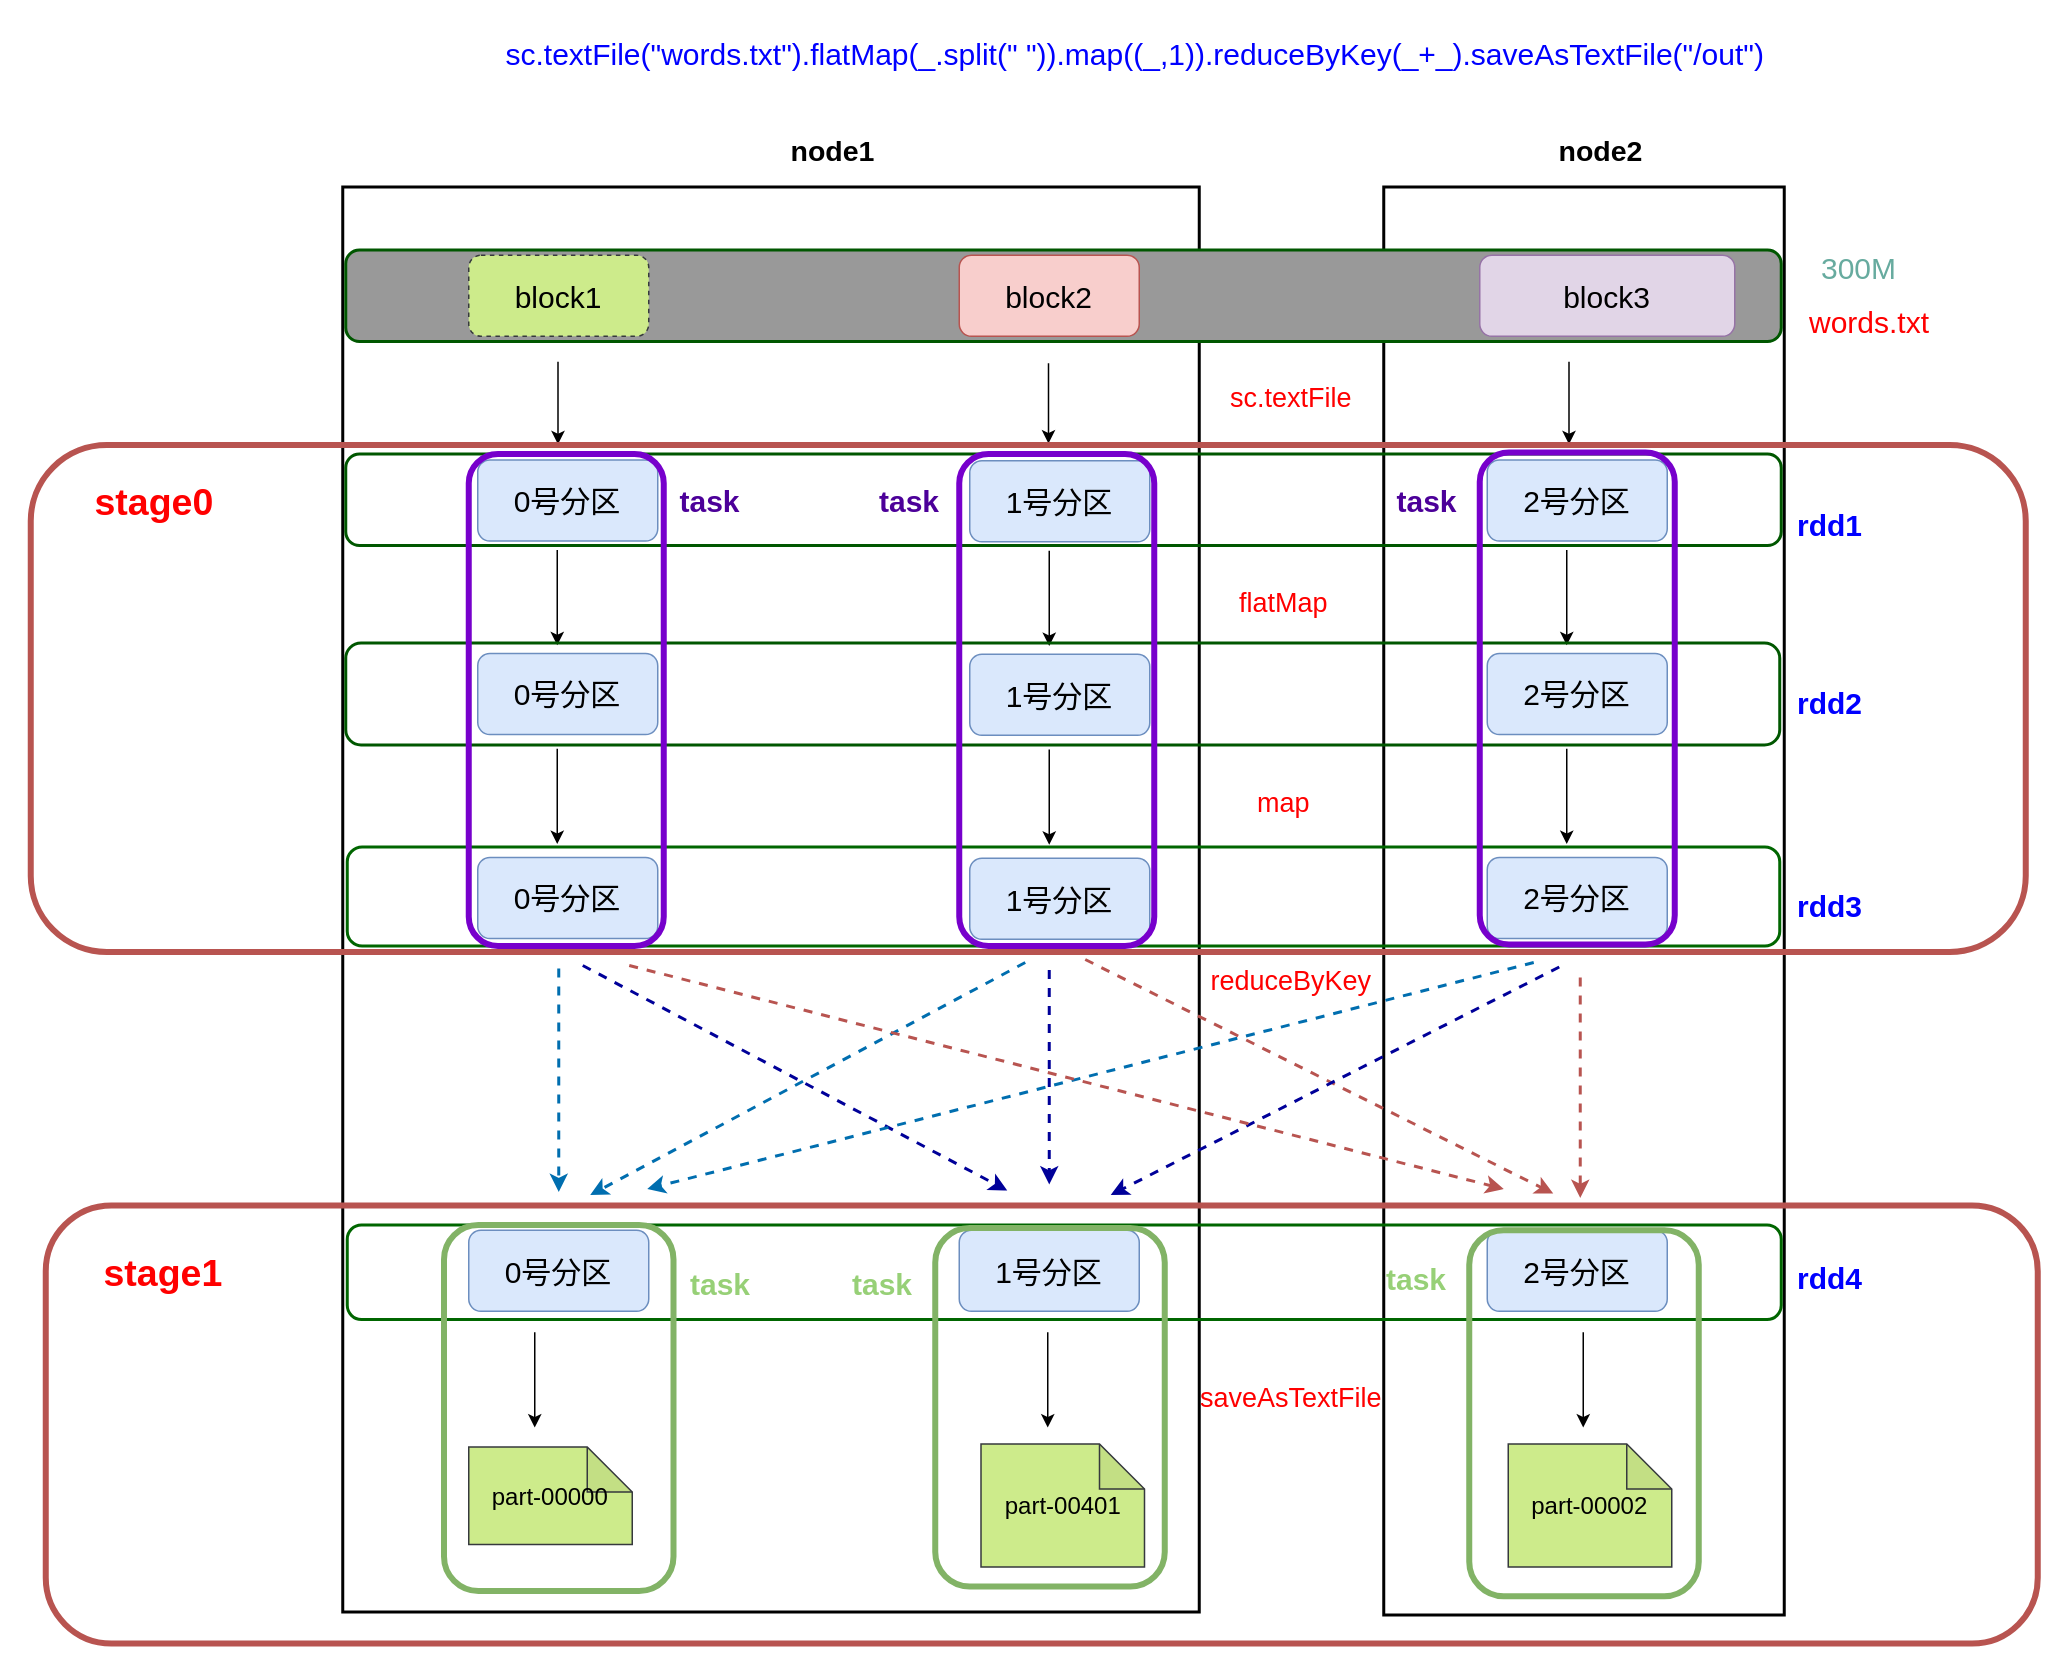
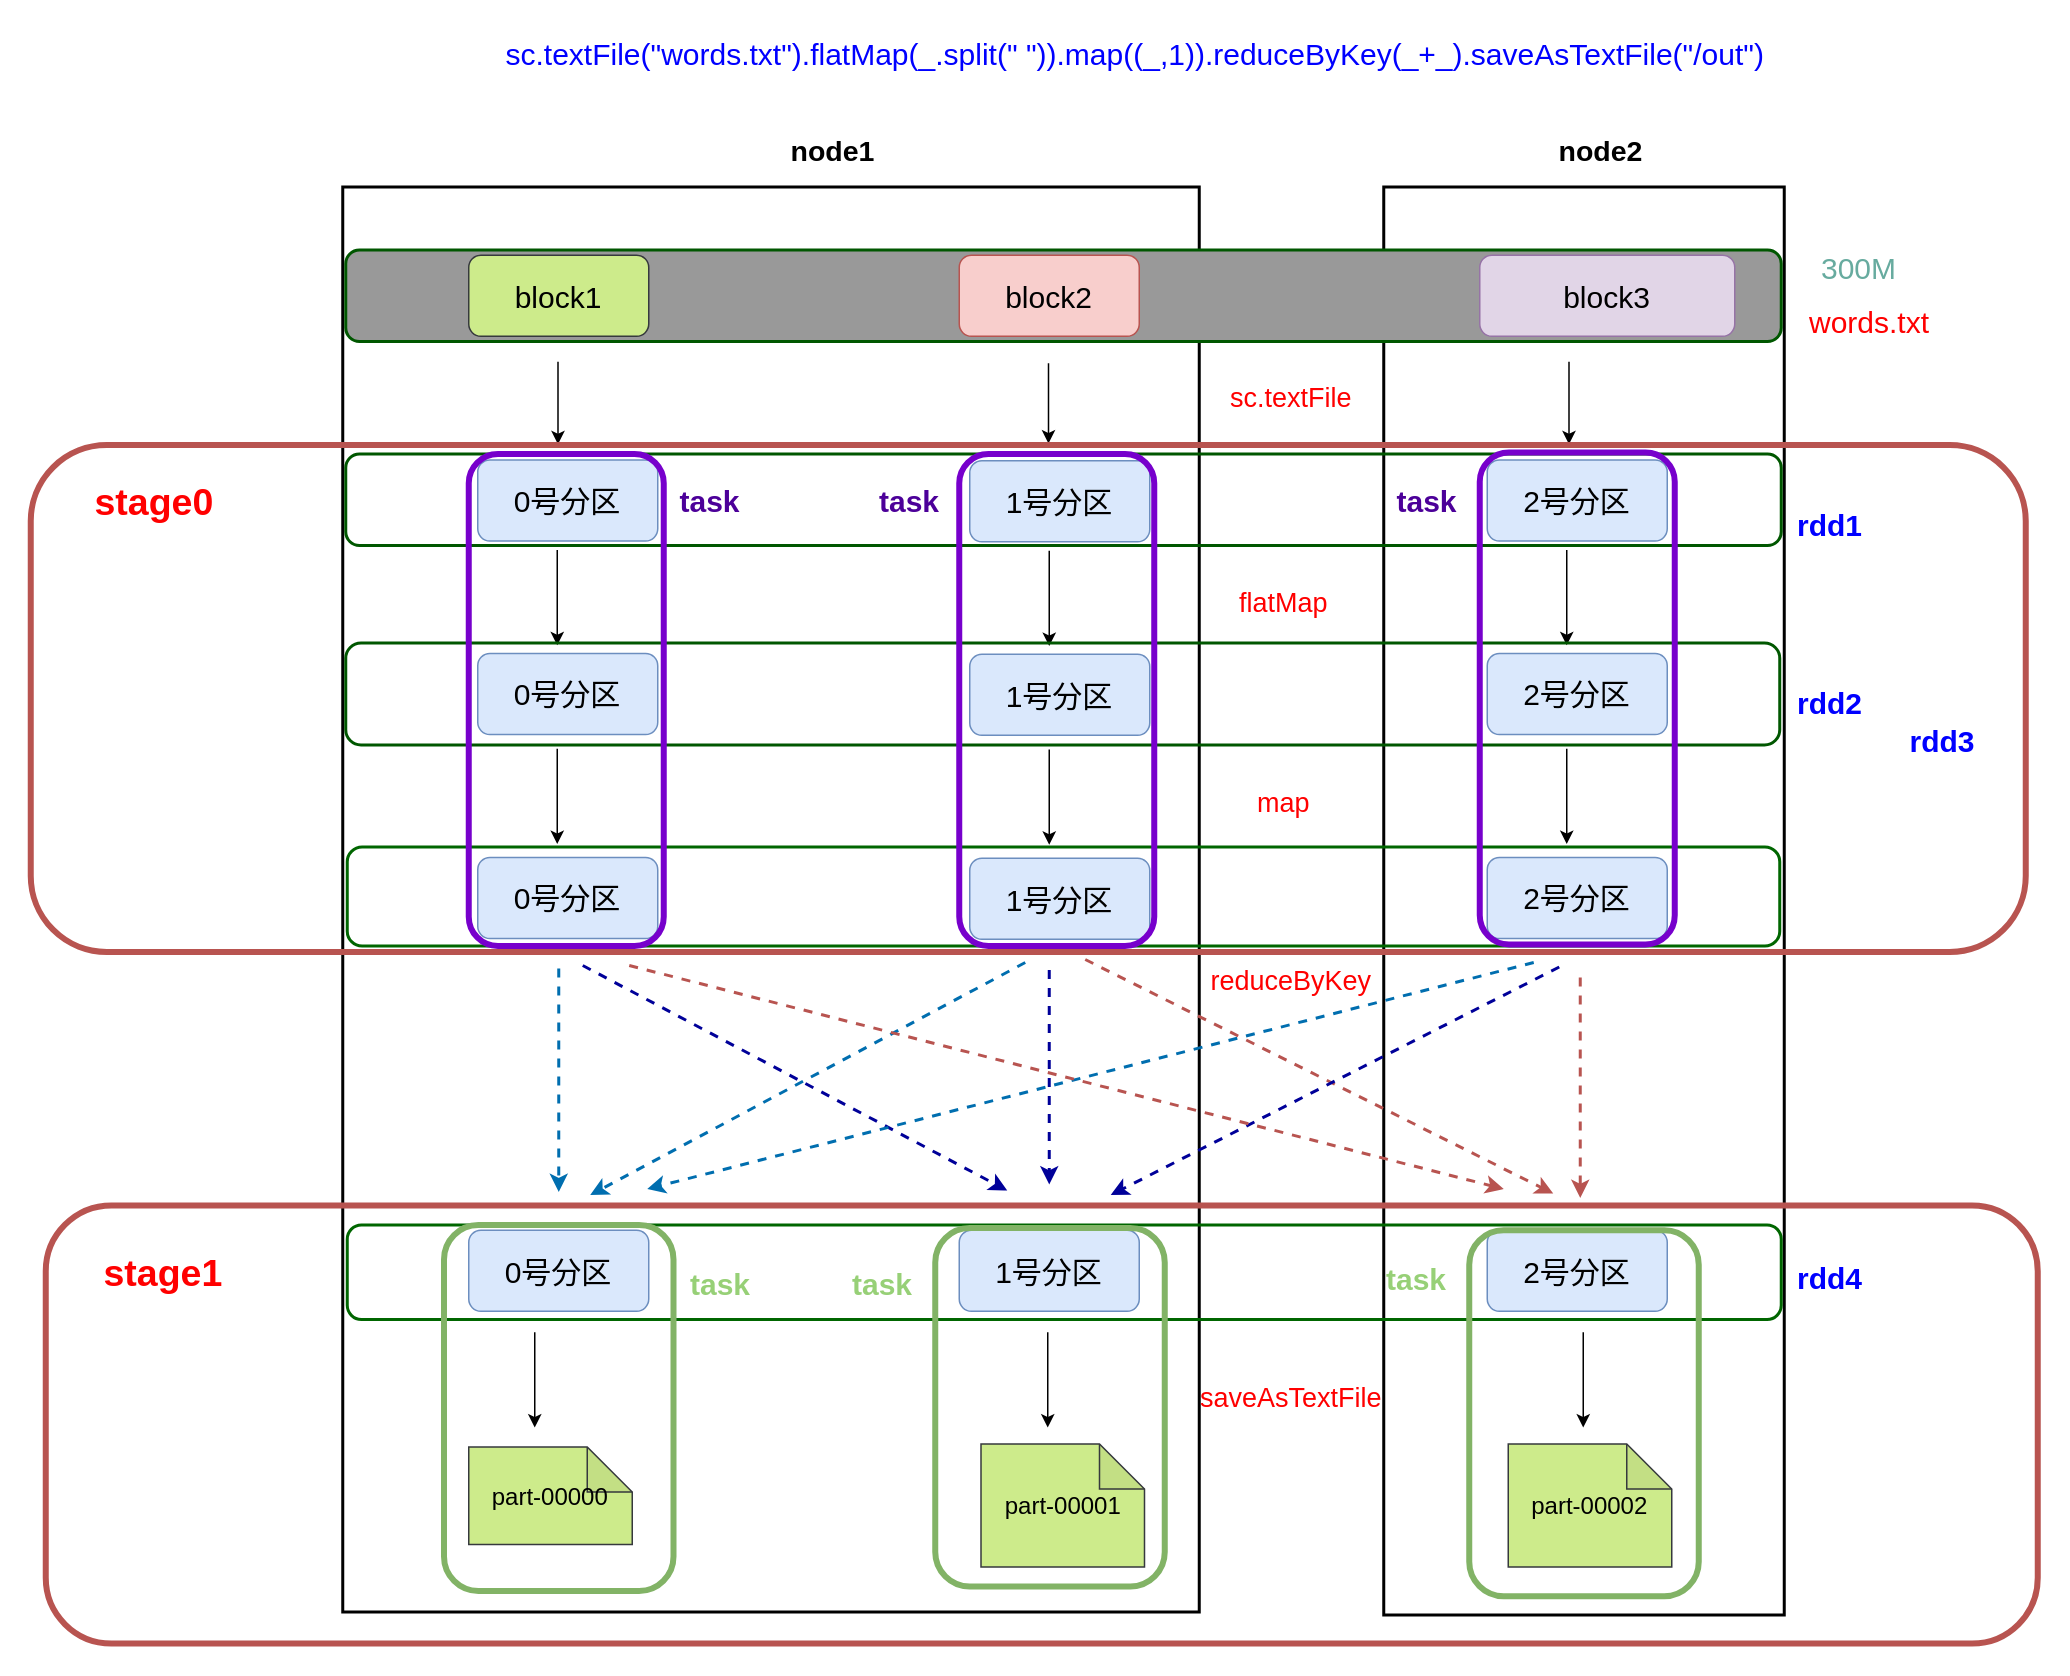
node "block1": style dashed -> solid
node "rdd3": moved (1835, 896) -> (1947, 731)
node "part-00401": label "part-00401" -> "part-00001"
